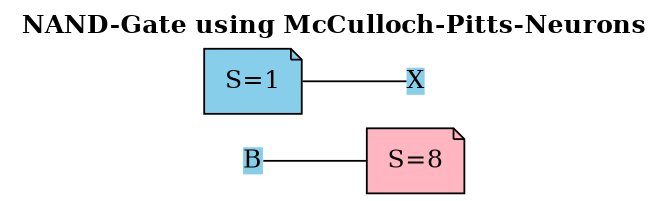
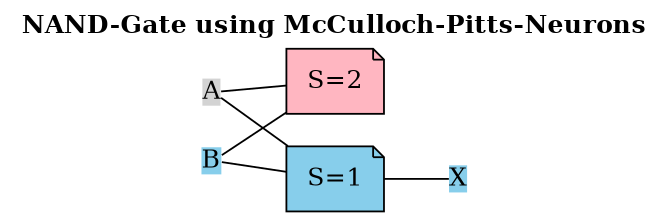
node "A": added
node "S=8": label "S=8" -> "S=2"
edge "B" -- "S=1": added
